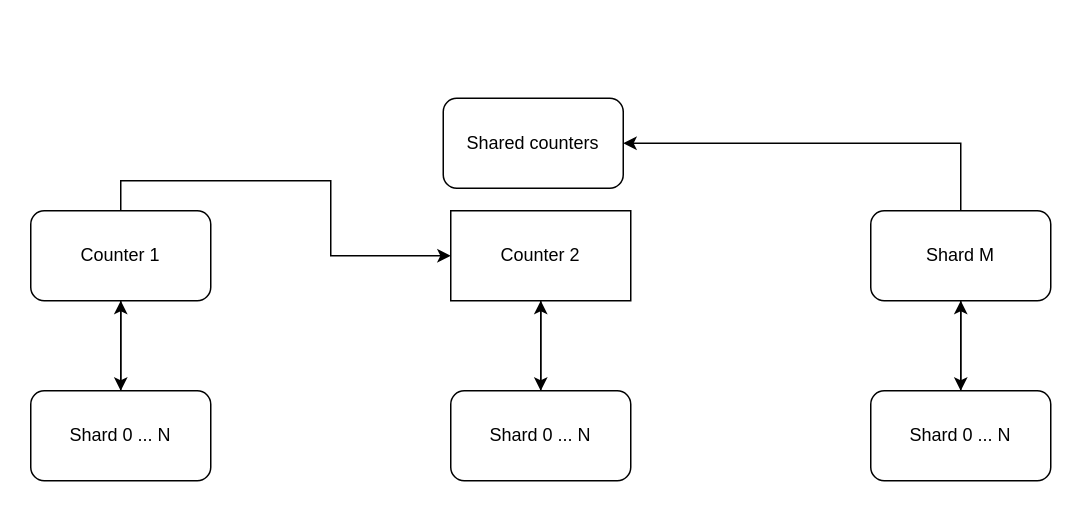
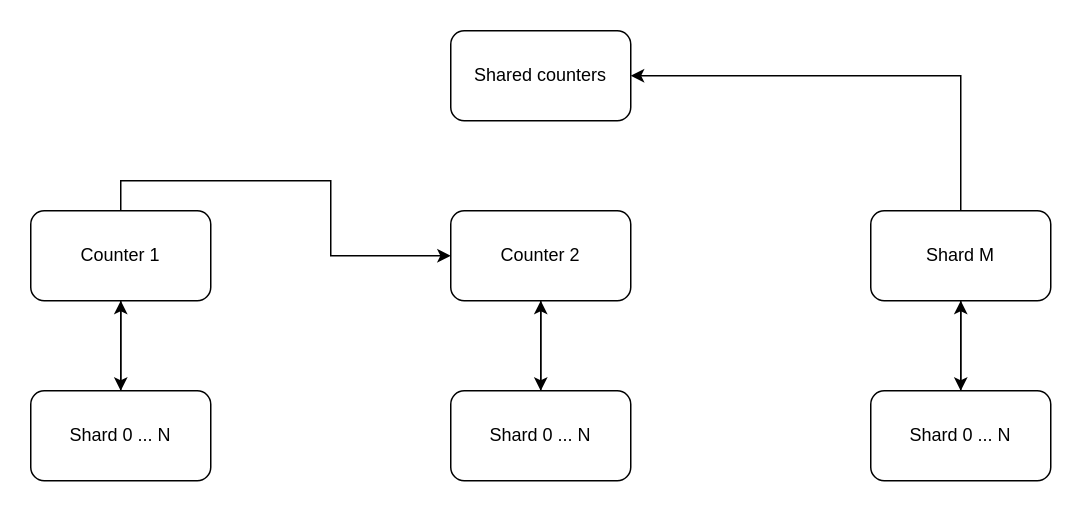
node "Shared counters": moved (533, 143) -> (541, 76)
node "Counter 2": shape rectangle -> rounded rectangle
